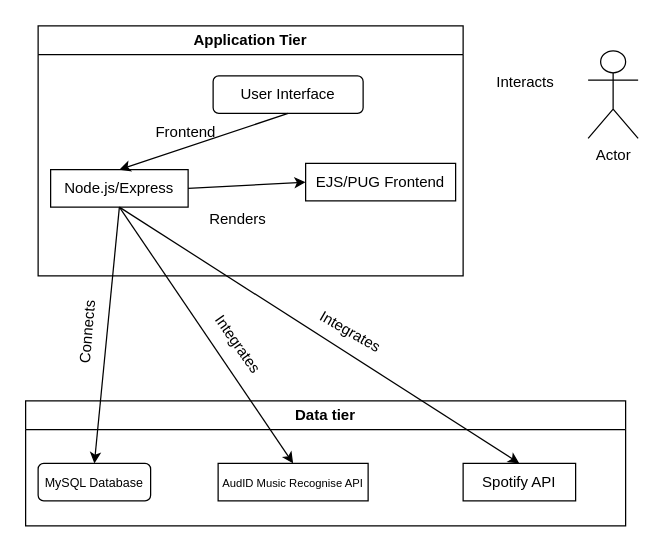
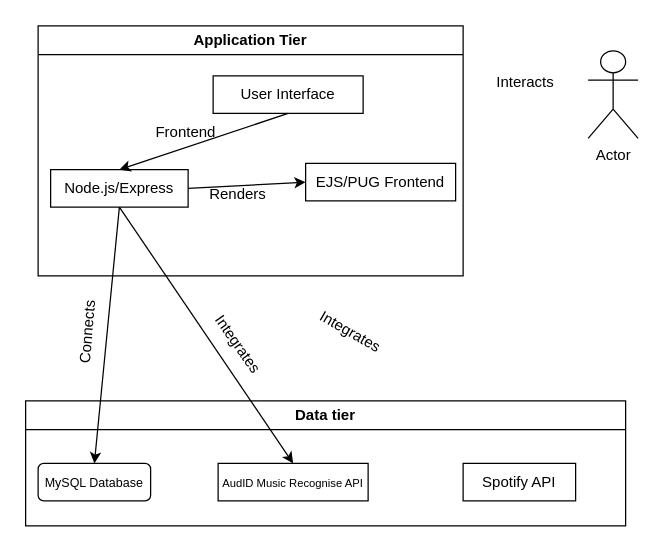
node "User Interface": shape rounded rectangle -> rectangle
node "Renders": moved (238, 219) -> (238, 194)
edge "Node.js/Express" -> "Spotify API": removed
